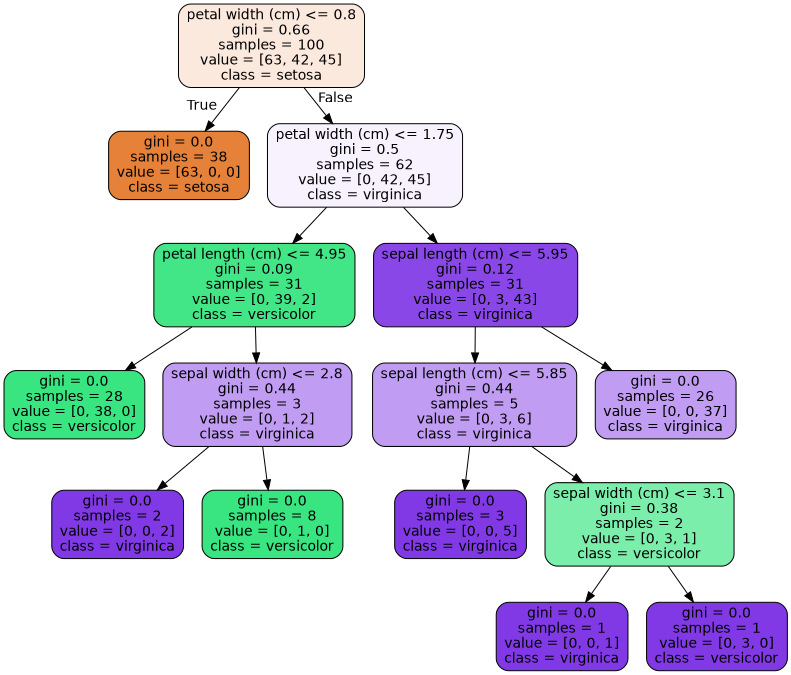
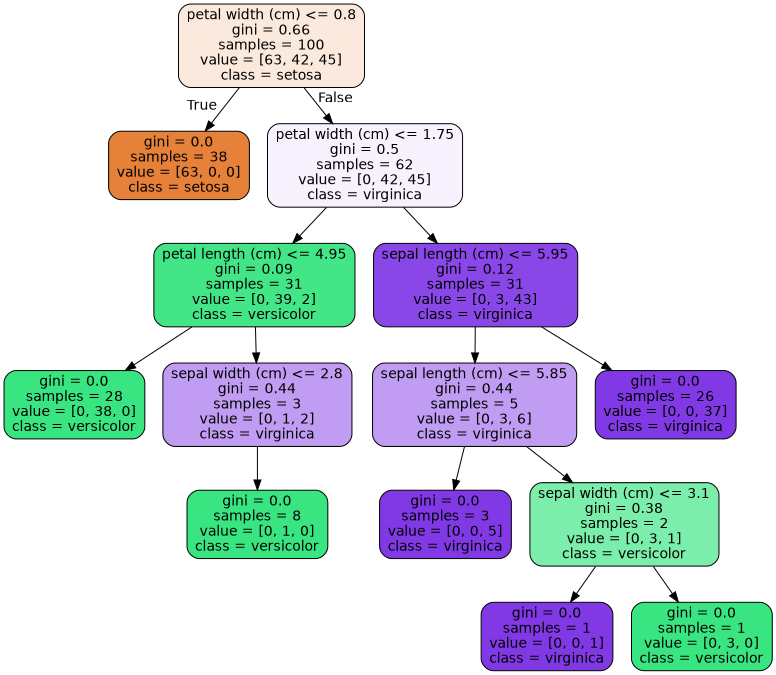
node "gini = 0.0 samples = 26 value = [0, 0, 37] class = virginica": fillcolor #c09cf2 -> #8139e5
node "gini = 0.0 samples = 2 value = [0, 0, 2] class = virginica": removed
node "gini = 0.0 samples = 1 value = [0, 3, 0] class = versicolor": fillcolor #8139e5 -> #39e581
